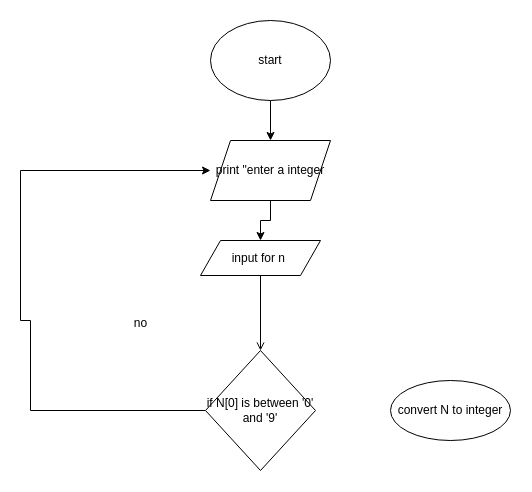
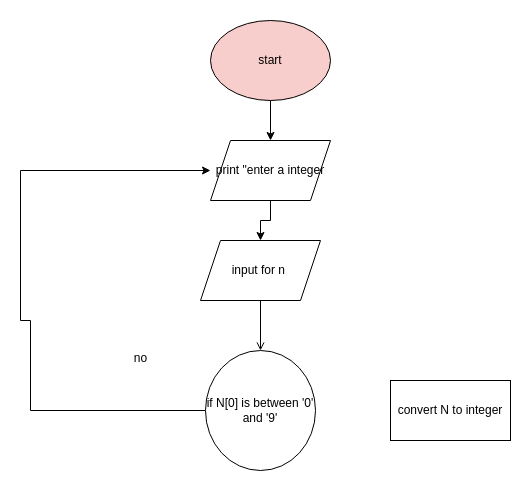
node "start": fillcolor #ffffff -> #f8cecc
node "input for n": size 120x35 -> 120x60
node "no": moved (141, 324) -> (141, 359)
node "if N[0] is between '0' and '9'": shape diamond -> ellipse
node "convert N to integer": shape ellipse -> rectangle
